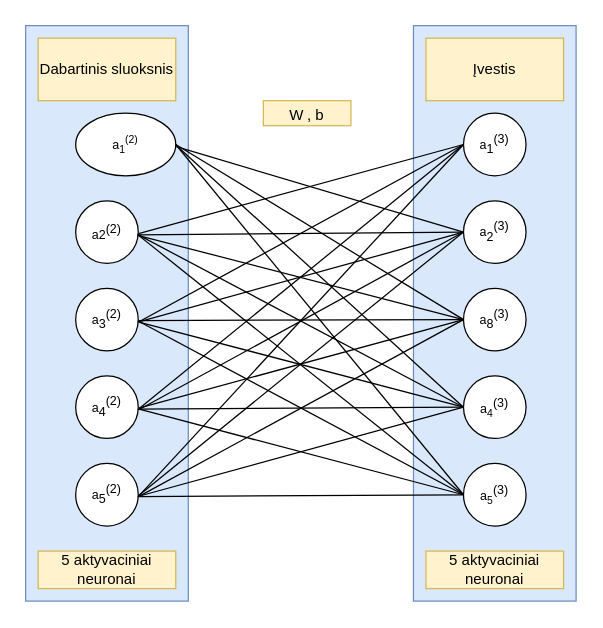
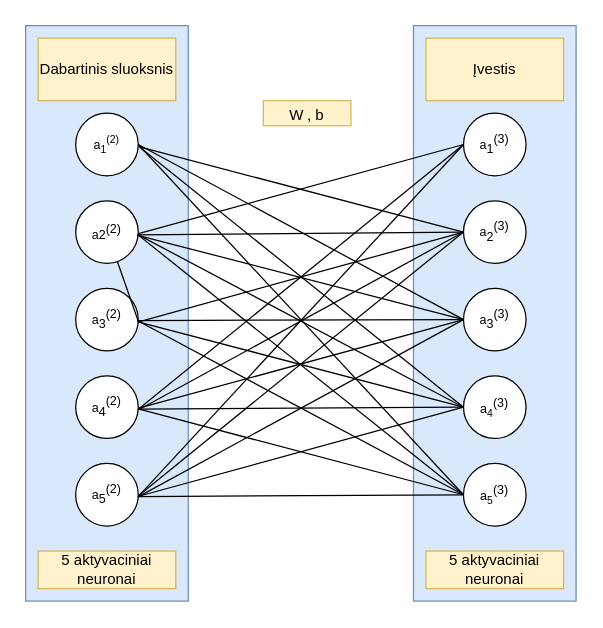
node "a1(2)": size 100x63 -> 63x63
edge "a1(3)" -- "a3(2)": now "a2(2)" -- "a3(2)"
node "a8(3)": label "a8(3)" -> "a3(3)"
